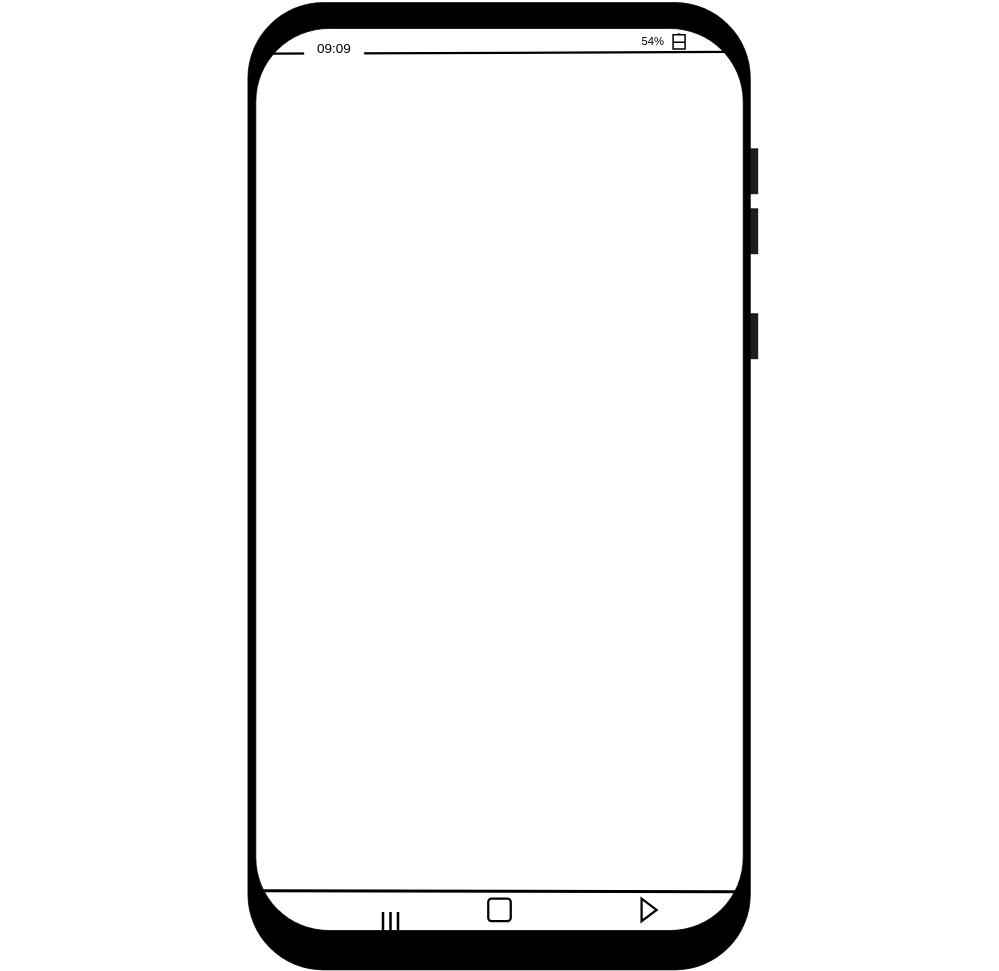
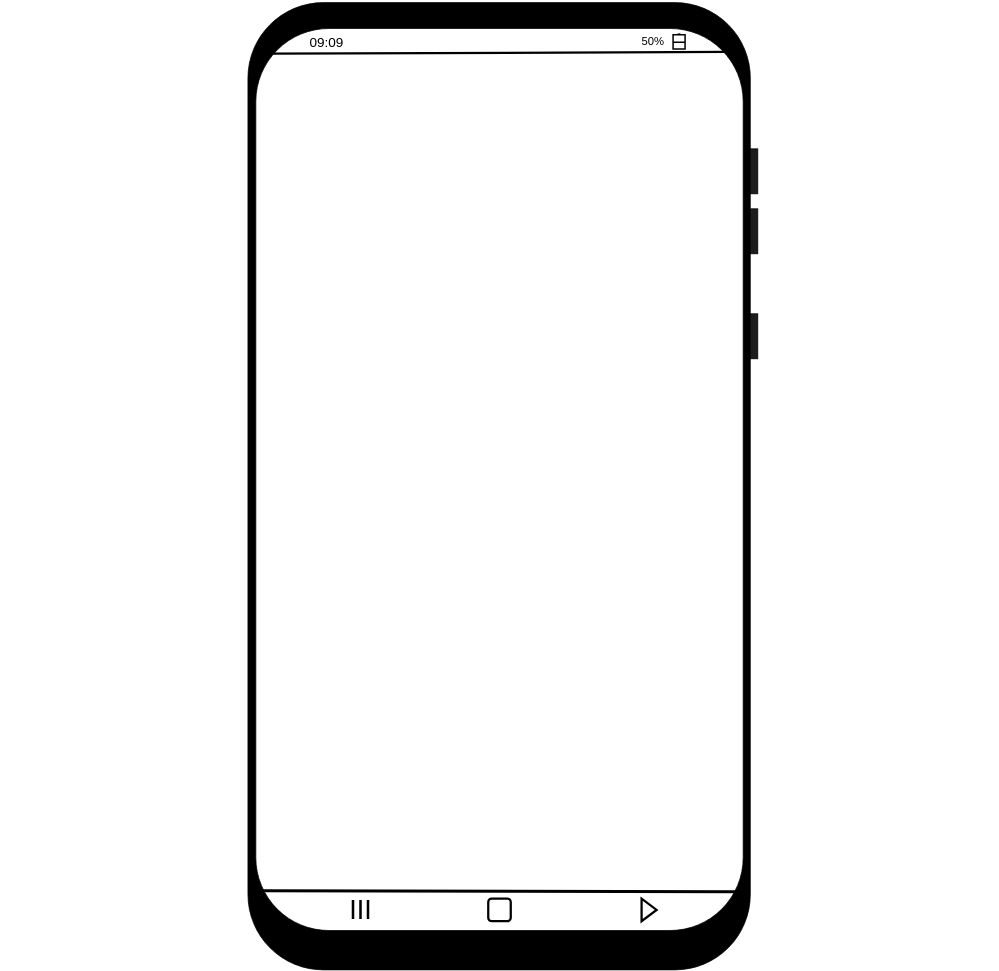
node "54%": label "54%" -> "50%"
node "09:09": size 60x26 -> 45x15
node "III": moved (390, 921) -> (360, 910)
